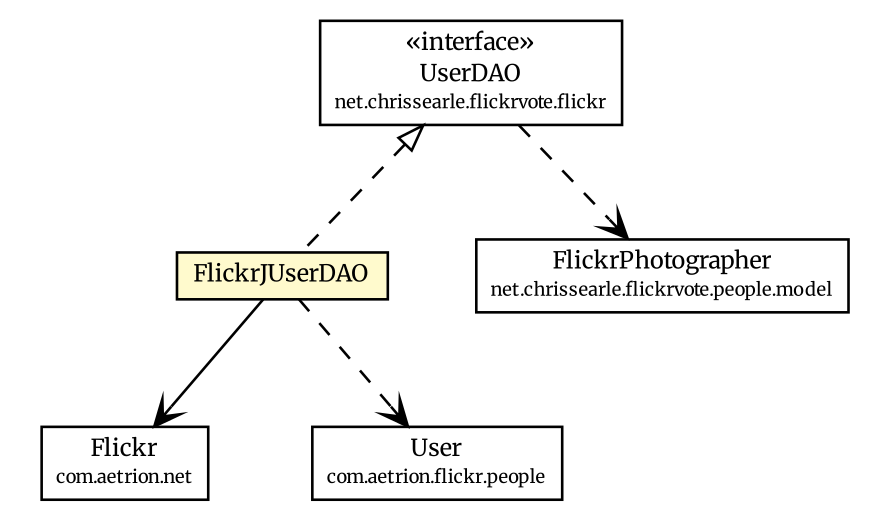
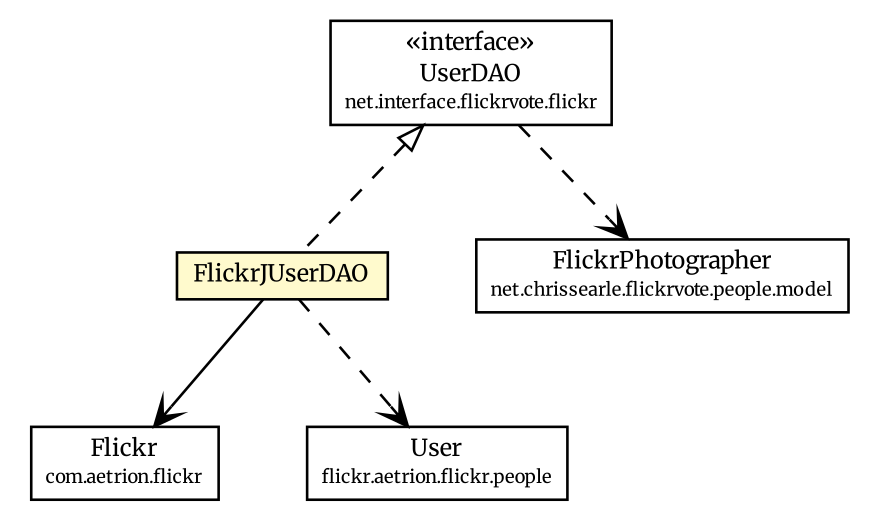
node "UserDAO": text "net.chrissearle.flickrvote.flickr" -> "net.interface.flickrvote.flickr"
node "Flickr": text "com.aetrion.net" -> "com.aetrion.flickr"
node "User": text "com.aetrion.flickr.people" -> "flickr.aetrion.flickr.people"
